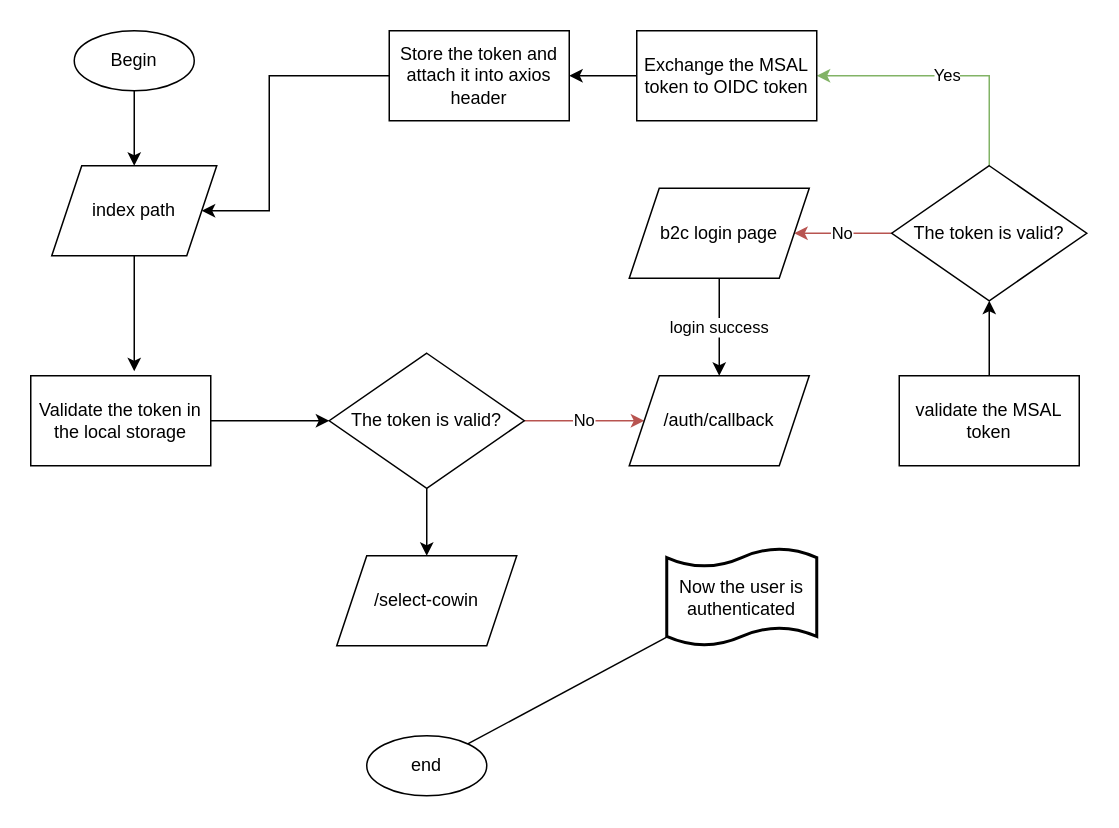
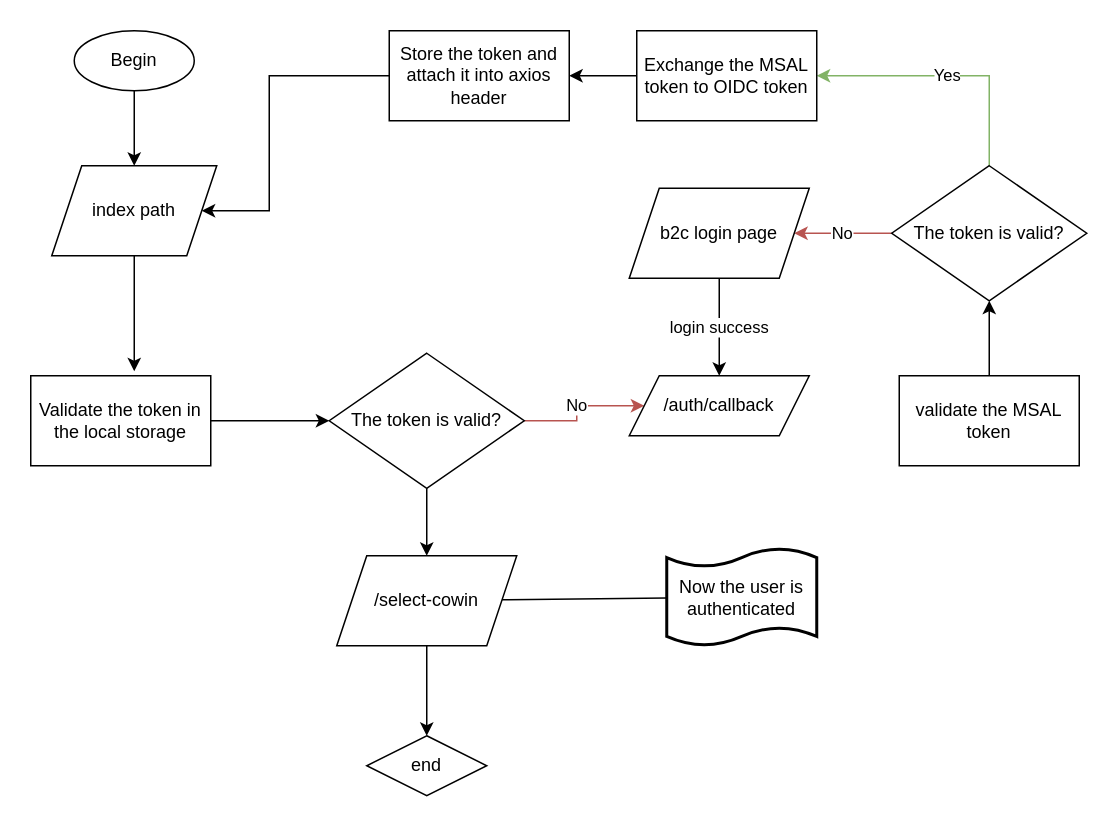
node "/auth/callback": size 180x90 -> 180x60
edge "/select-cowin" -> "end": added
edge "Now the user is authenticated" -- "end": now "Now the user is authenticated" -- "/select-cowin"
node "end": shape ellipse -> diamond
